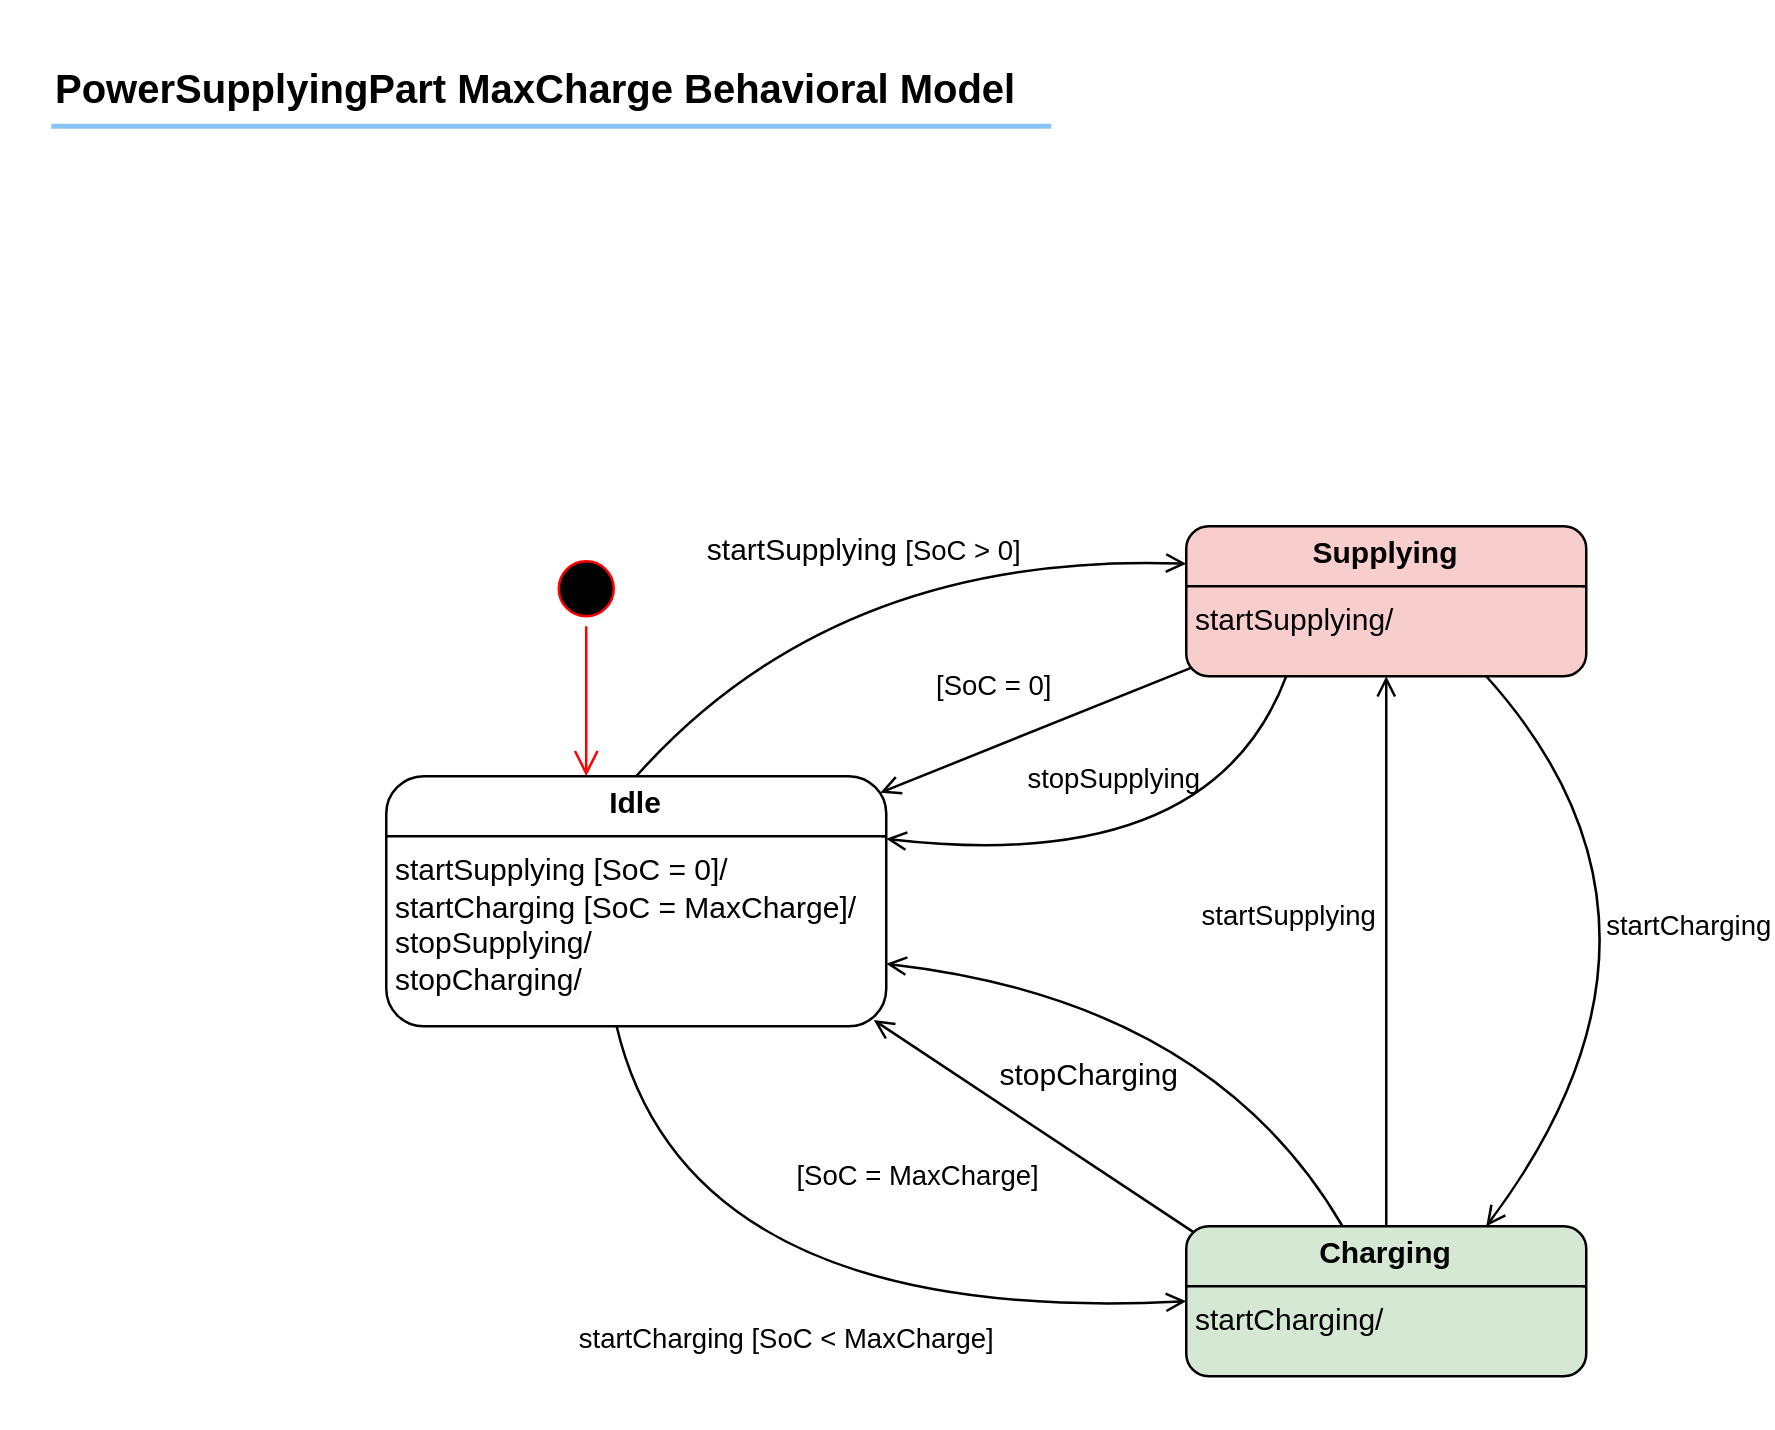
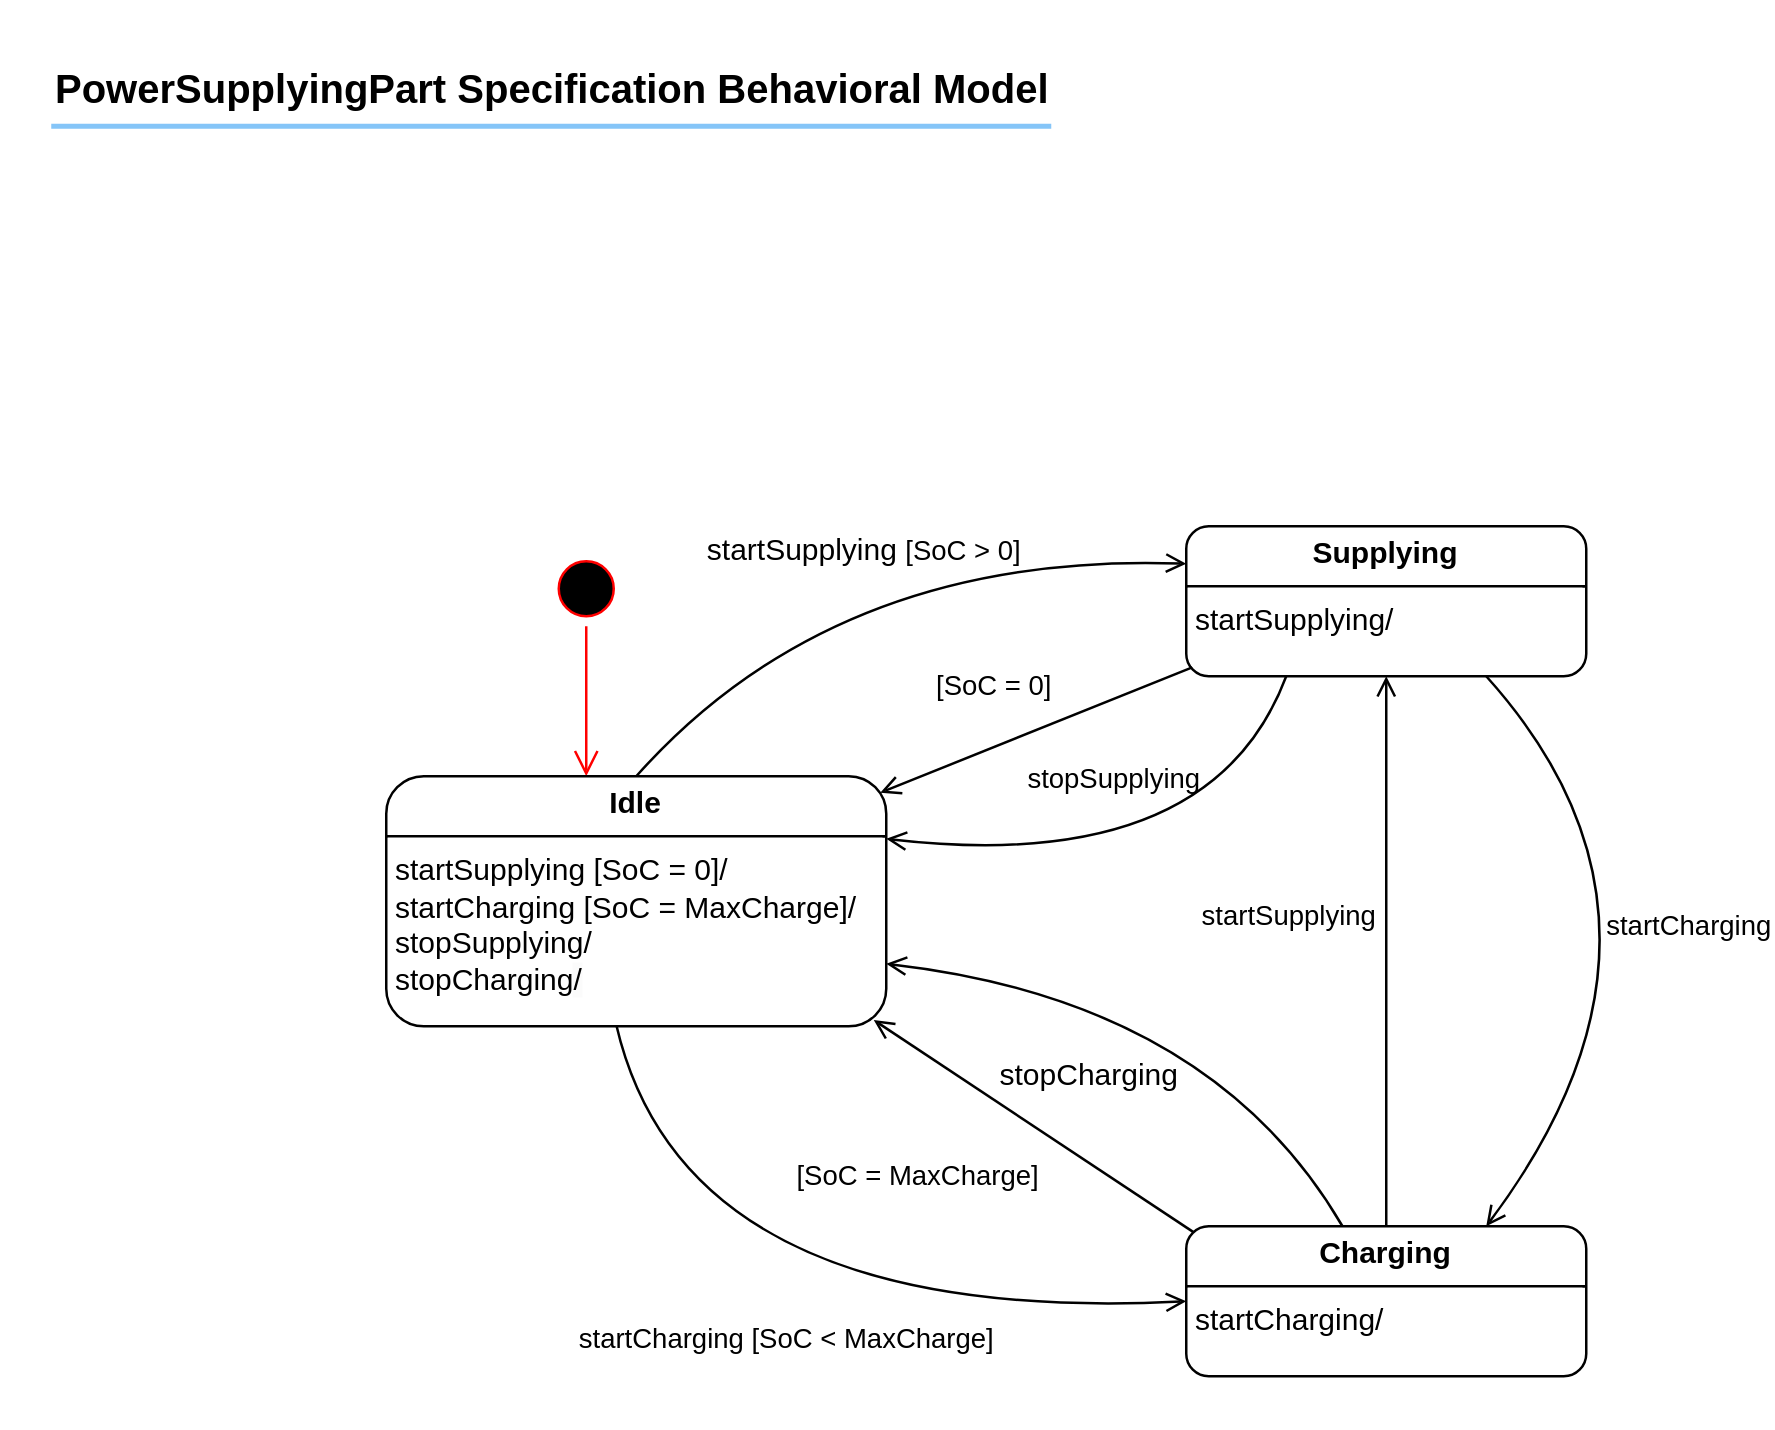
node "PowerSupplyingPart MaxCharge Behavioral Model": label "PowerSupplyingPart MaxCharge Behavioral Model" -> "PowerSupplyingPart Specification Behavioral Model"
node "Supplying startSupplying/": fillcolor #f8cecc -> #ffffff
node "Charging startCharging/": fillcolor #d5e8d4 -> #ffffff
